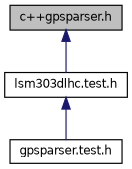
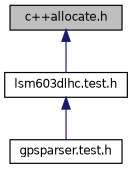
node "c++gpsparser.h": label "c++gpsparser.h" -> "c++allocate.h"
node "lsm303dlhc.test.h": label "lsm303dlhc.test.h" -> "lsm603dlhc.test.h"
